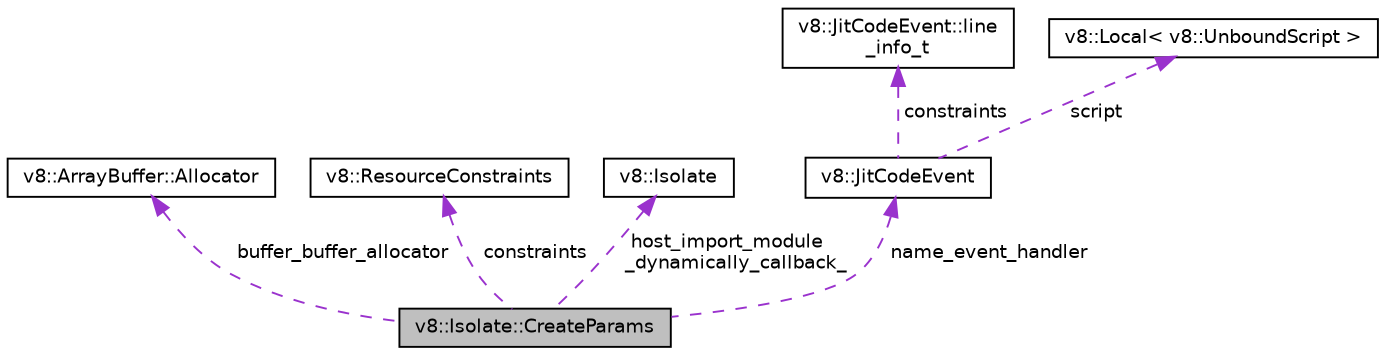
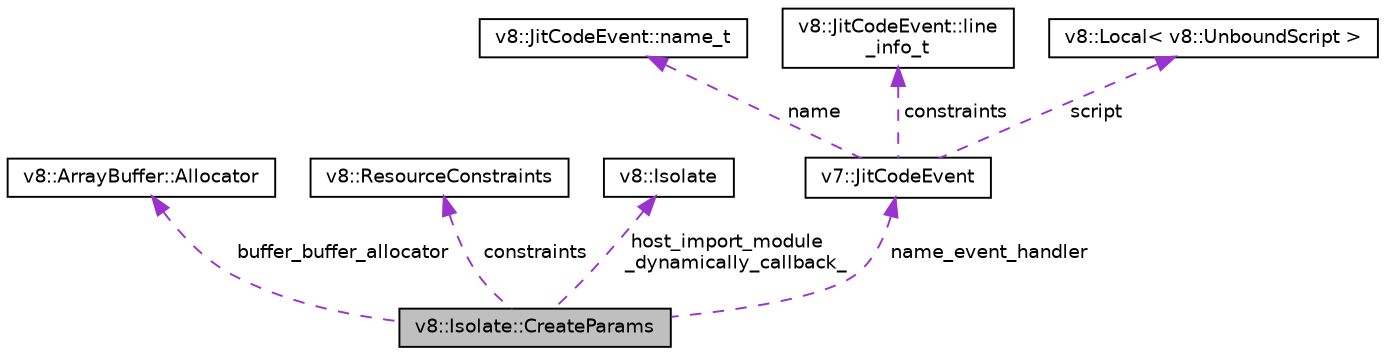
node "v8::JitCodeEvent::name_t": added
node "v8::JitCodeEvent": label "v8::JitCodeEvent" -> "v7::JitCodeEvent"
